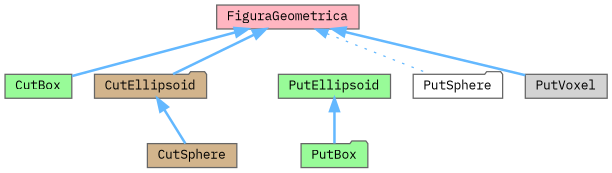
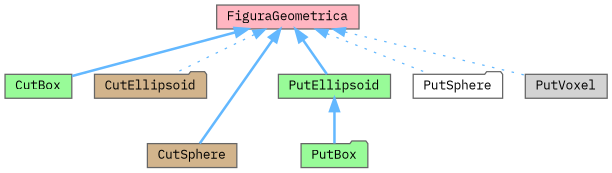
edge "CutEllipsoid" -> "FiguraGeometrica": style bold -> dotted
edge "PutVoxel" -> "FiguraGeometrica": style bold -> dotted
edge "PutEllipsoid" -> "FiguraGeometrica": added
edge "CutSphere" -> "CutEllipsoid": now "CutSphere" -> "FiguraGeometrica"
